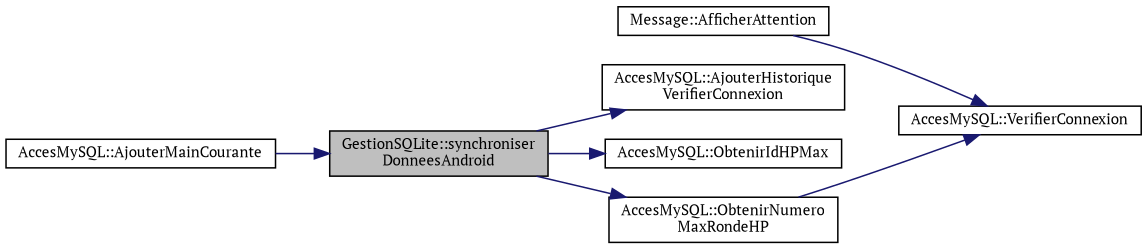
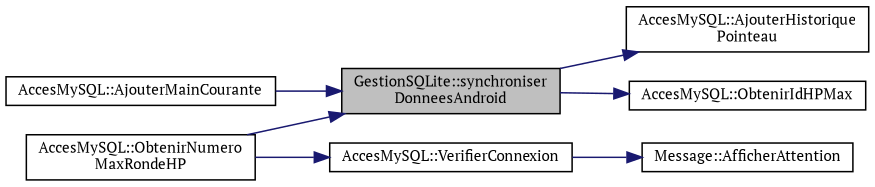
edge "Message::AfficherAttention" -> "AccesMySQL::VerifierConnexion": reversed
node "AccesMySQL::AjouterHistorique VerifierConnexion": label "AccesMySQL::AjouterHistorique VerifierConnexion" -> "AccesMySQL::AjouterHistorique Pointeau"
edge "GestionSQLite::synchroniser DonneesAndroid" -> "AccesMySQL::ObtenirNumero MaxRondeHP": reversed
